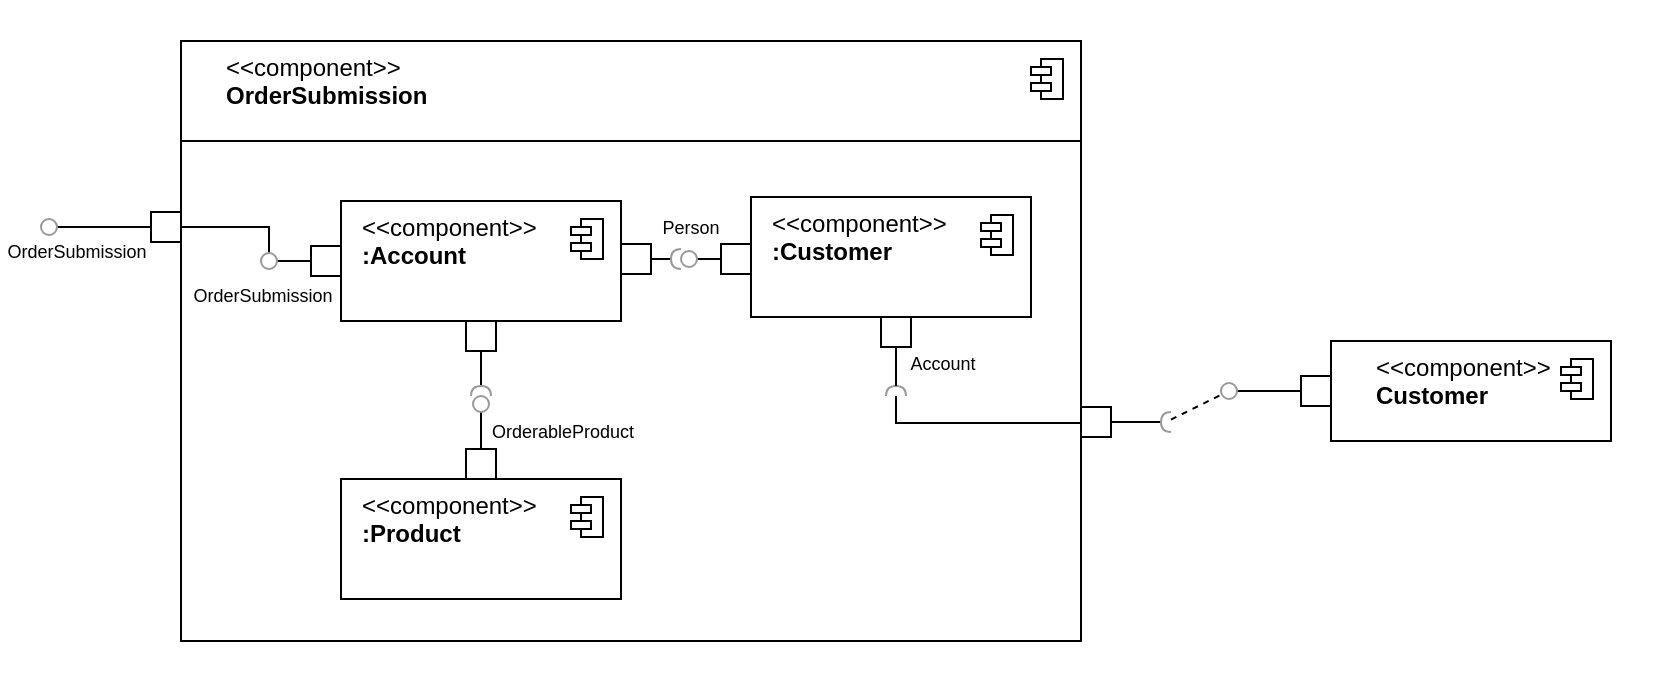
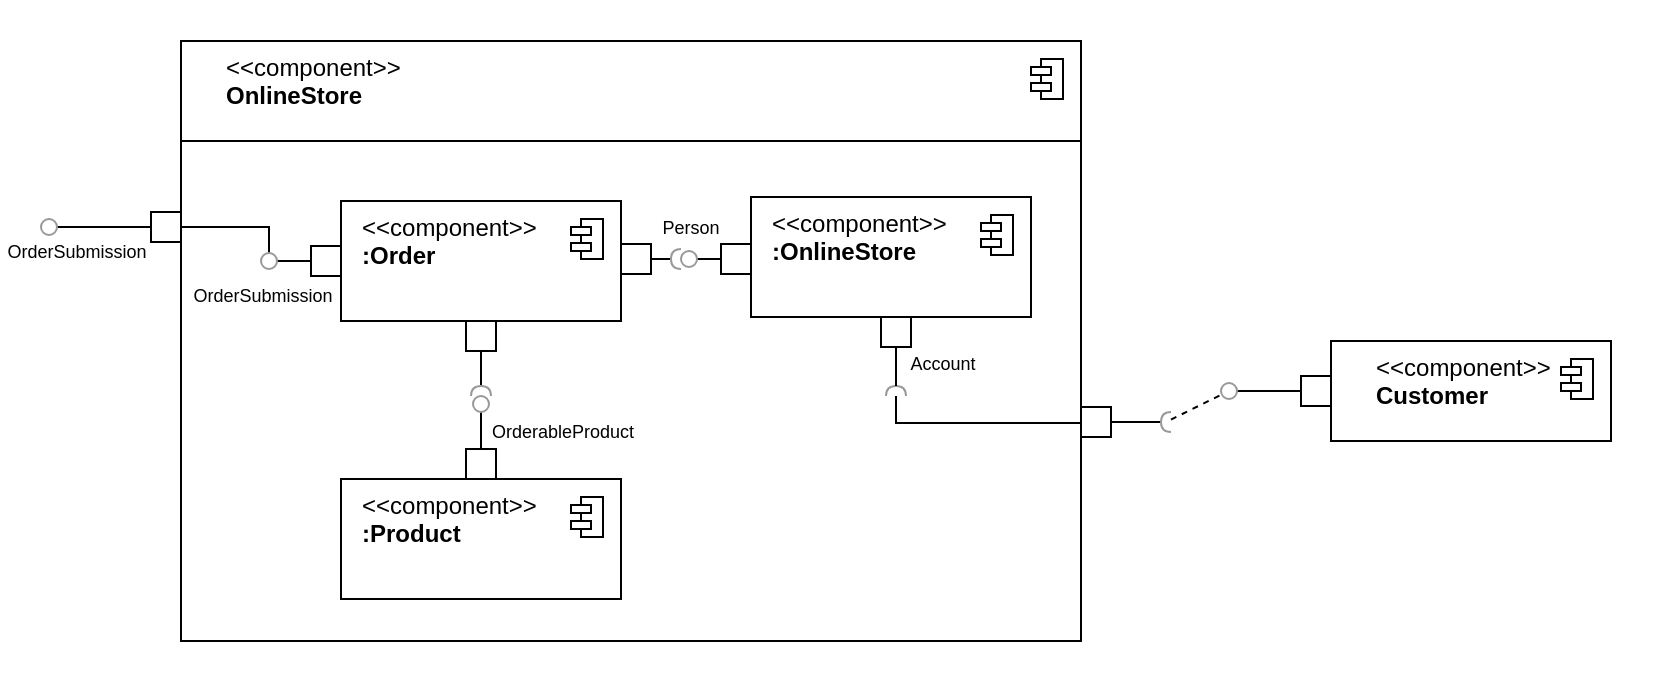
node "<<component>> OrderSubmission": label "<<component>> OrderSubmission" -> "<<component>> OnlineStore"
node "<<component>> :Customer": label "<<component>> :Customer" -> "<<component>> :OnlineStore"
node "<<component>> :Account": label "<<component>> :Account" -> "<<component>> :Order"
